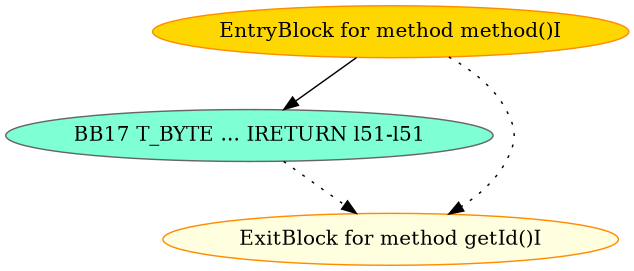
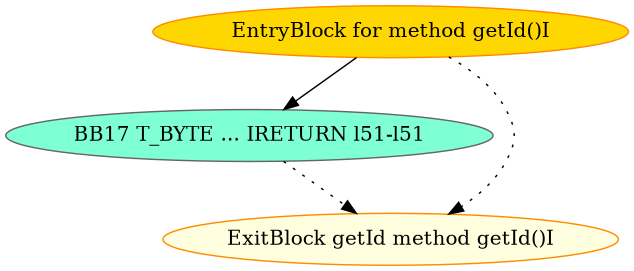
node "EntryBlock for method method()I": label "EntryBlock for method method()I" -> "EntryBlock for method getId()I"
node "ExitBlock for method getId()I": label "ExitBlock for method getId()I" -> "ExitBlock getId method getId()I"
